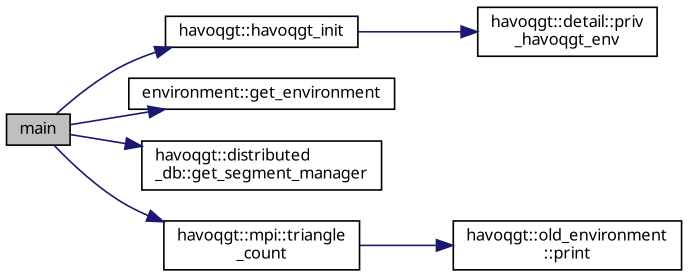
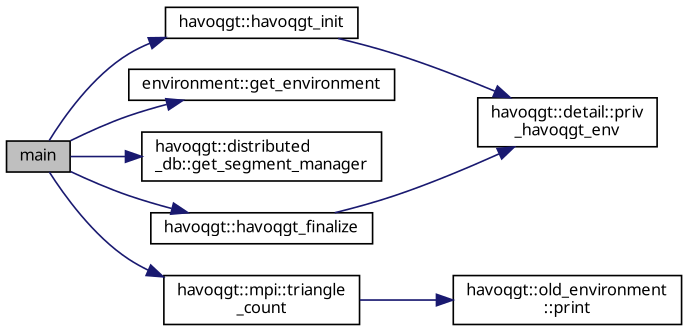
node "havoqgt::havoqgt_finalize": added
